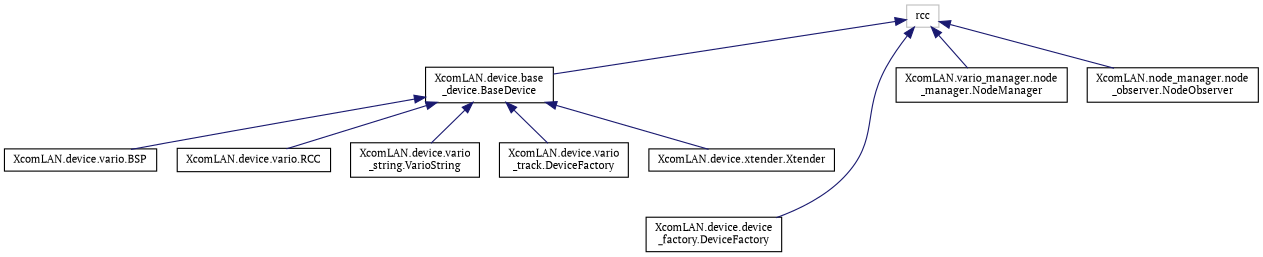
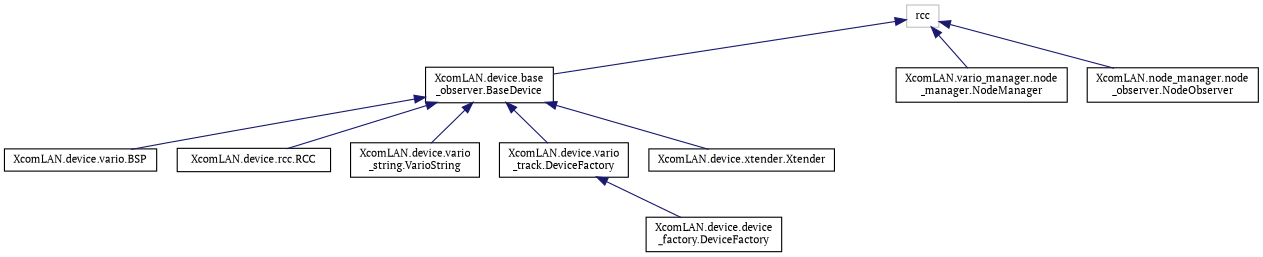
node "XcomLAN.device.base _device.BaseDevice": label "XcomLAN.device.base _device.BaseDevice" -> "XcomLAN.device.base _observer.BaseDevice"
edge "XcomLAN.device.device _factory.DeviceFactory" -> "rcc": now "XcomLAN.device.device _factory.DeviceFactory" -> "XcomLAN.device.vario _track.DeviceFactory"
node "XcomLAN.device.vario.RCC": label "XcomLAN.device.vario.RCC" -> "XcomLAN.device.rcc.RCC"
